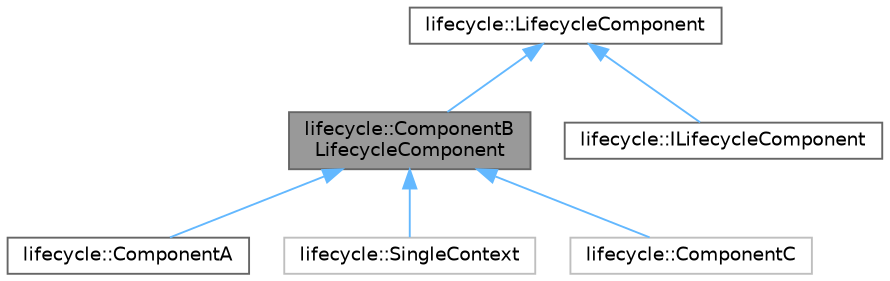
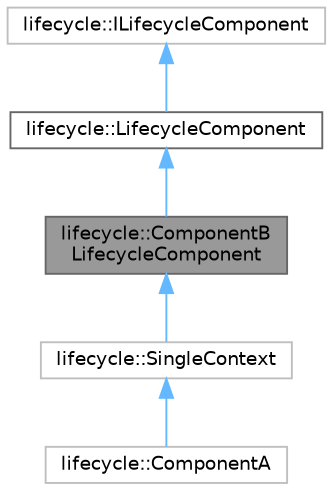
edge "lifecycle::ILifecycleComponent" -> "lifecycle::LifecycleComponent": reversed
node "lifecycle::ILifecycleComponent": color gray40 -> grey75
edge "lifecycle::ComponentA" -> "lifecycle::ComponentB LifecycleComponent": now "lifecycle::ComponentA" -> "lifecycle::SingleContext"
node "lifecycle::ComponentA": color gray40 -> grey75
node "lifecycle::ComponentC": removed
